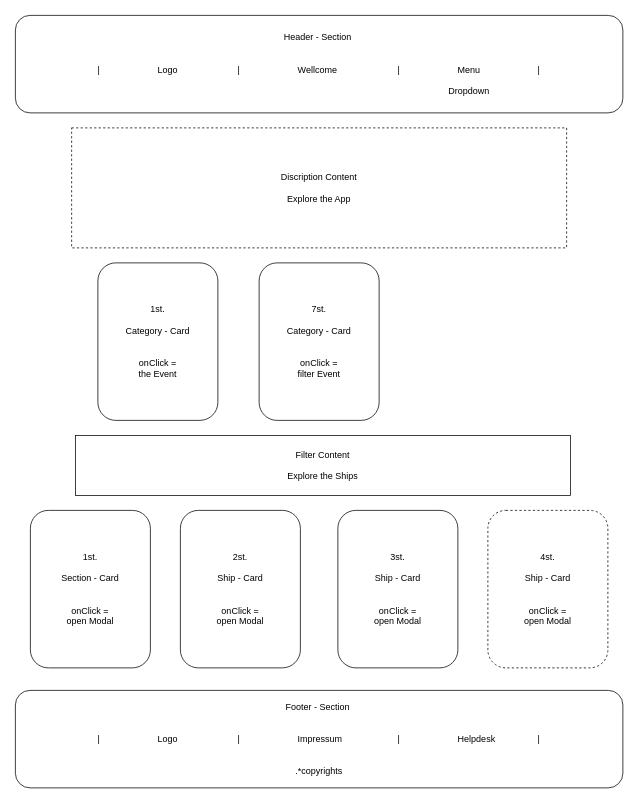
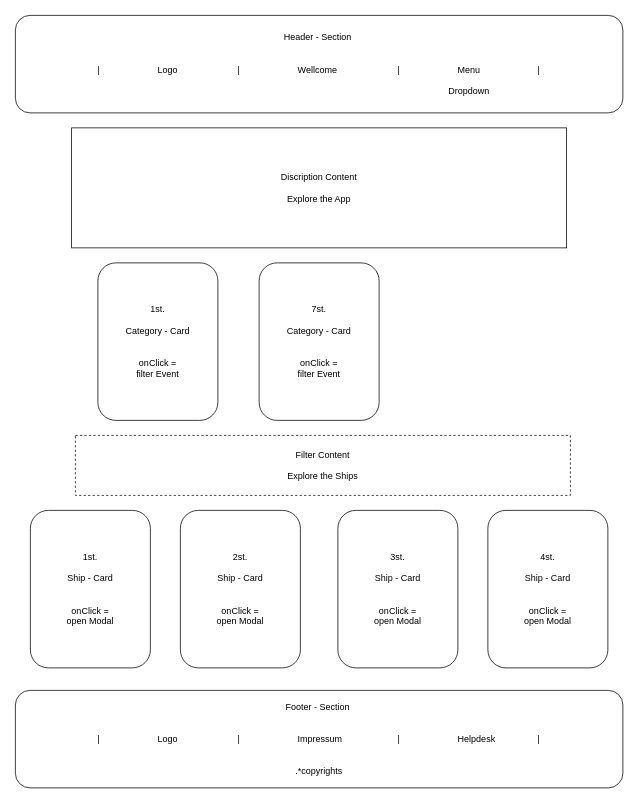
node "Discription Content Explore the App": style dashed -> solid
node "1st. Category - Card onClick = the Event": label "1st. Category - Card onClick = the Event" -> "1st. Category - Card onClick = filter Event"
node "Filter Content Explore the Ships": style solid -> dashed
node "1st. Section - Card onClick = open Modal": label "1st. Section - Card onClick = open Modal" -> "1st. Ship - Card onClick = open Modal"
node "4st. Ship - Card onClick = open Modal": style dashed -> solid
